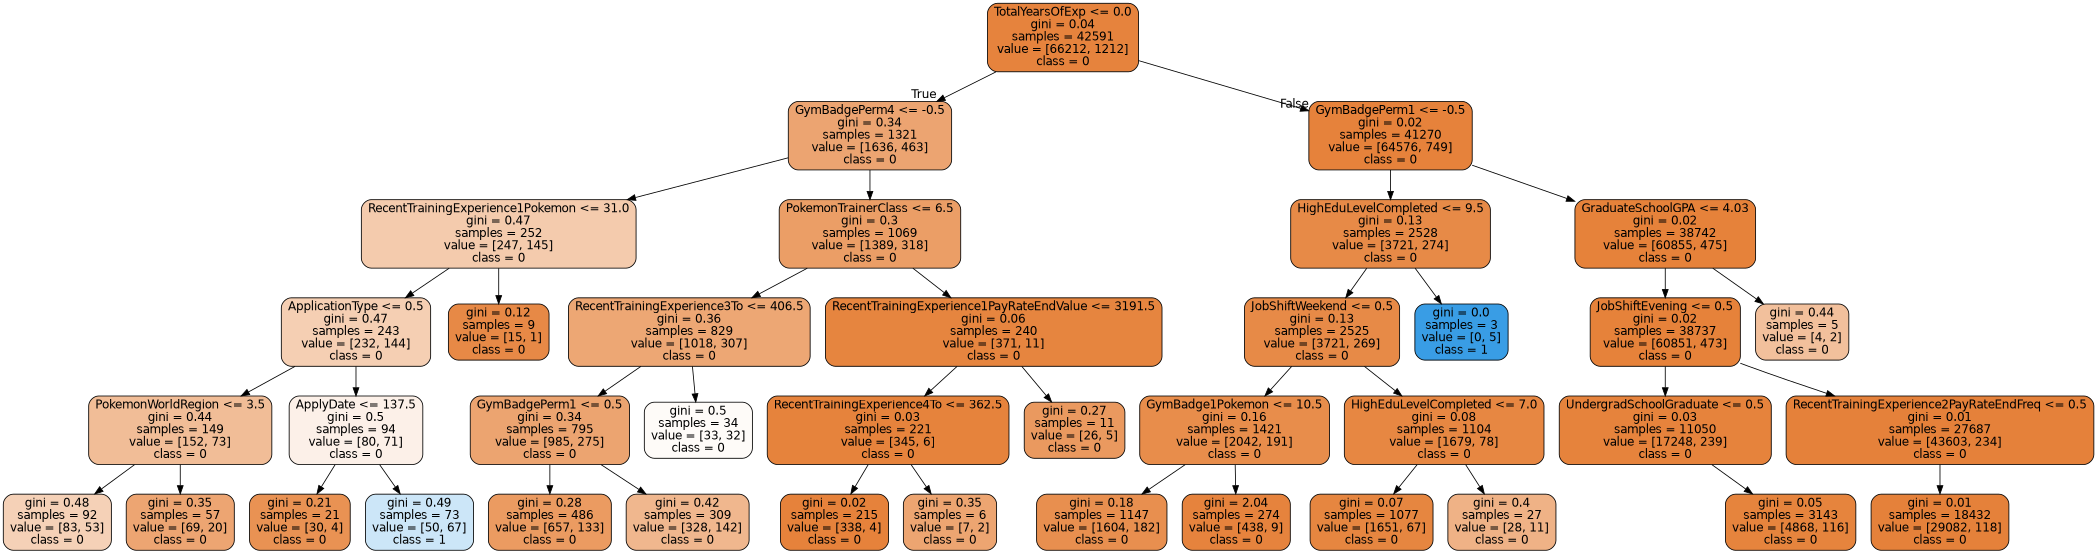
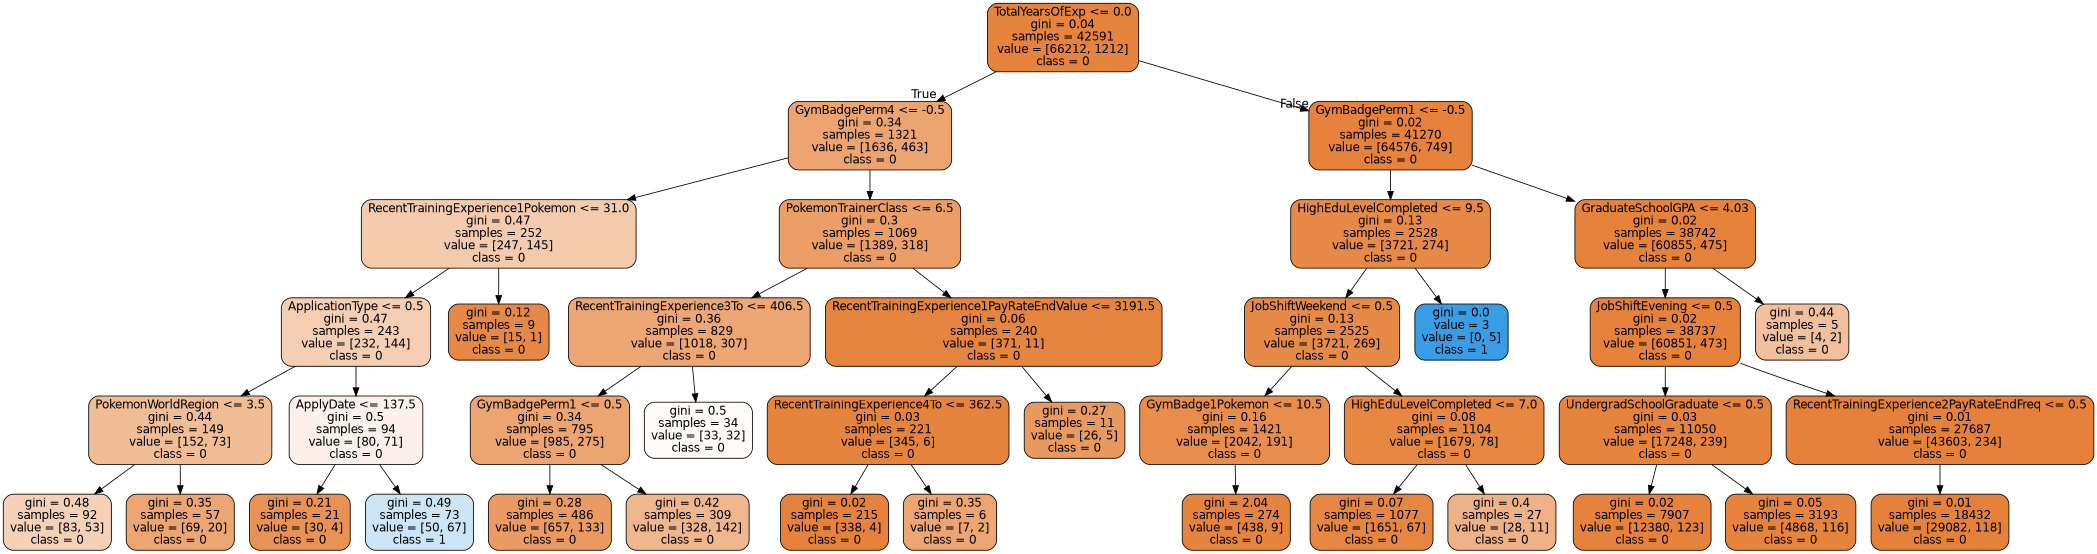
node "gini = 0.0 samples = 3 value = [0, 5] class = 1": label "gini = 0.0 samples = 3 value = [0, 5] class = 1" -> "gini = 0.0 value = 3 value = [0, 5] class = 1"
node "gini = 0.18 samples = 1147 value = [1604, 182] class = 0": removed
node "gini = 0.02 samples = 7907 value = [12380, 123] class = 0": added
node "gini = 0.05 samples = 3143 value = [4868, 116] class = 0": label "gini = 0.05 samples = 3143 value = [4868, 116] class = 0" -> "gini = 0.05 samples = 3193 value = [4868, 116] class = 0"
